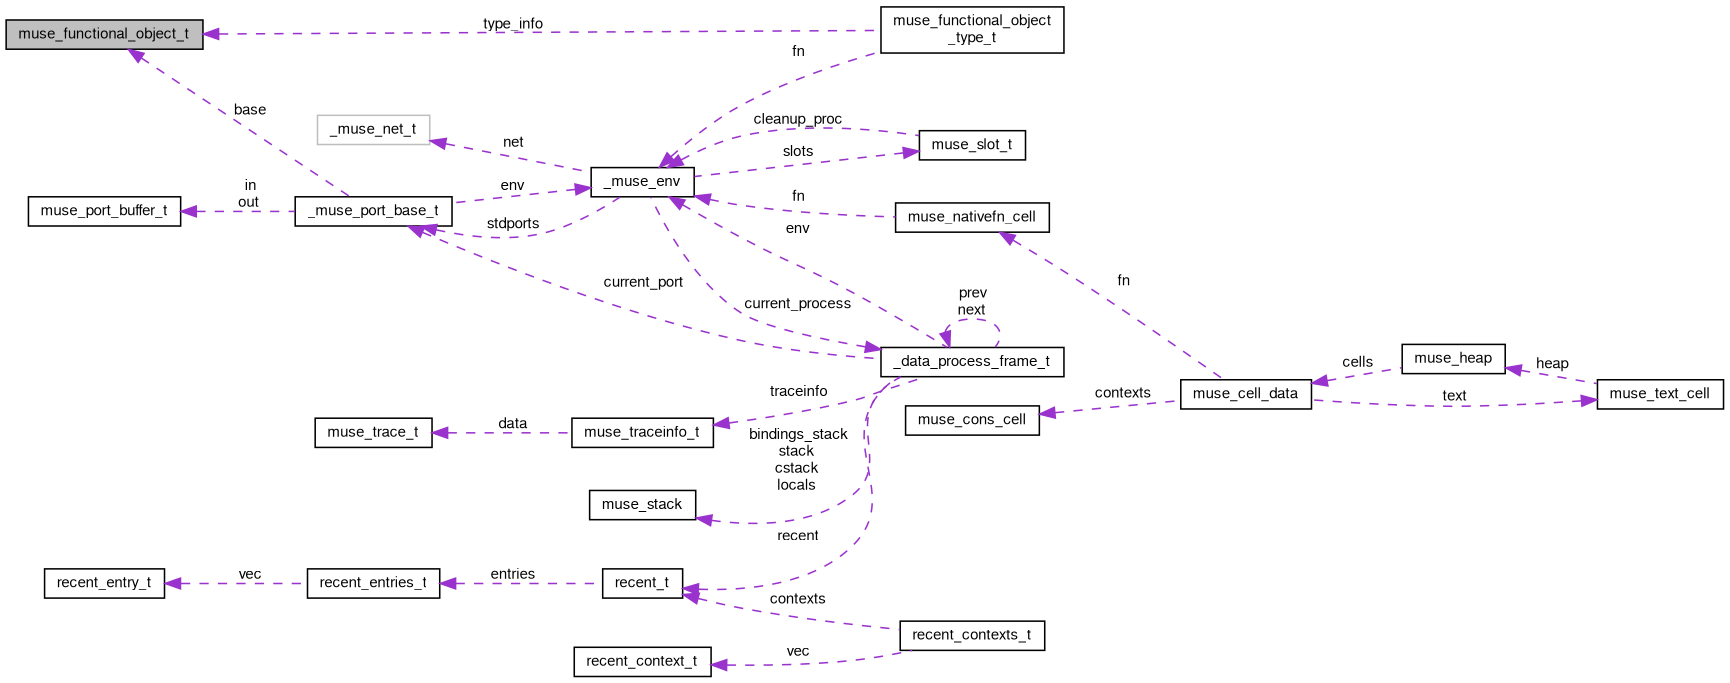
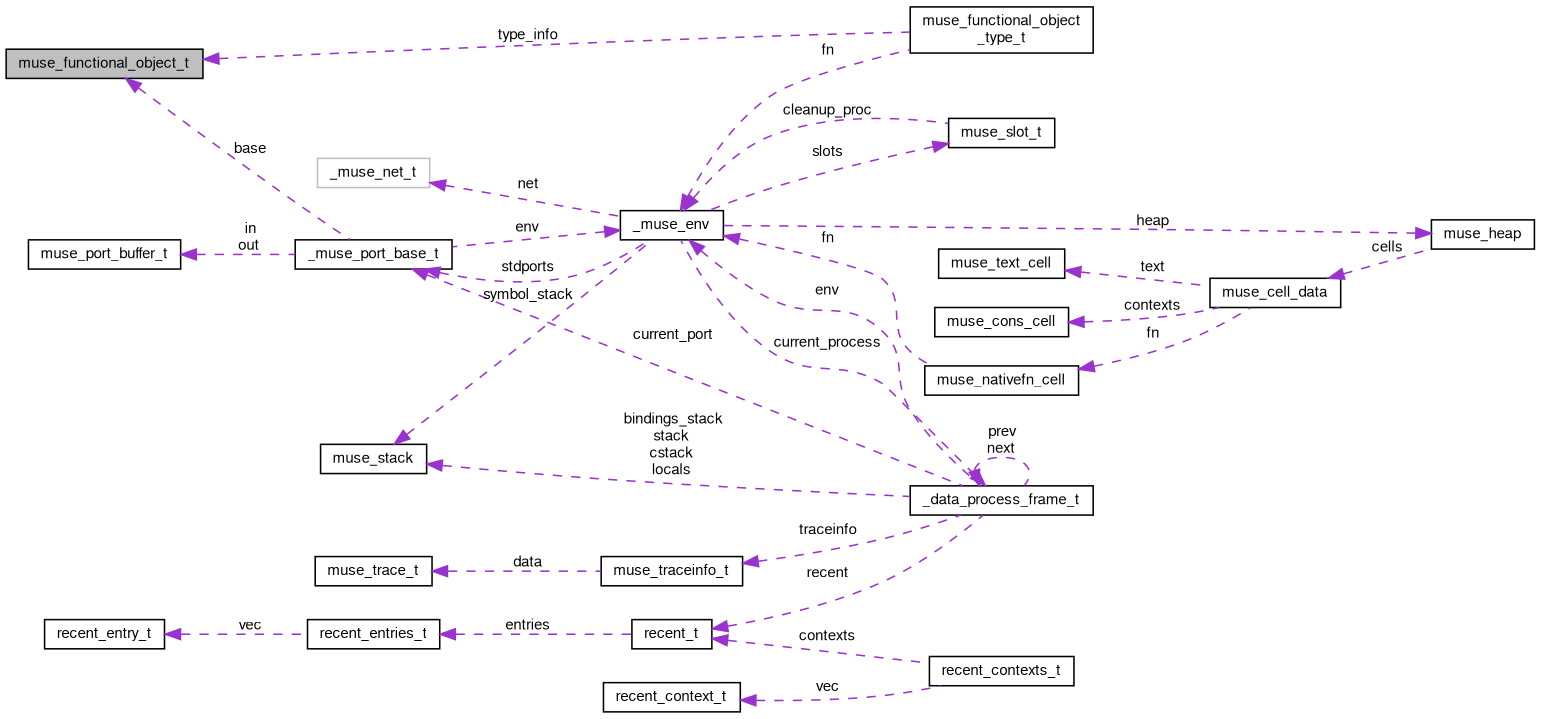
edge "_muse_env" -> "muse_stack": added, label "symbol_stack"
edge "muse_text_cell" -> "muse_heap": now "_muse_env" -> "muse_heap"
